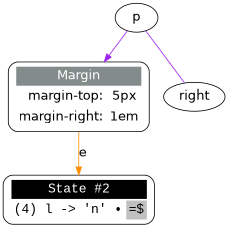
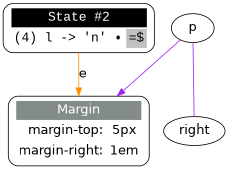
edge "Margin" -> "State #2": reversed
